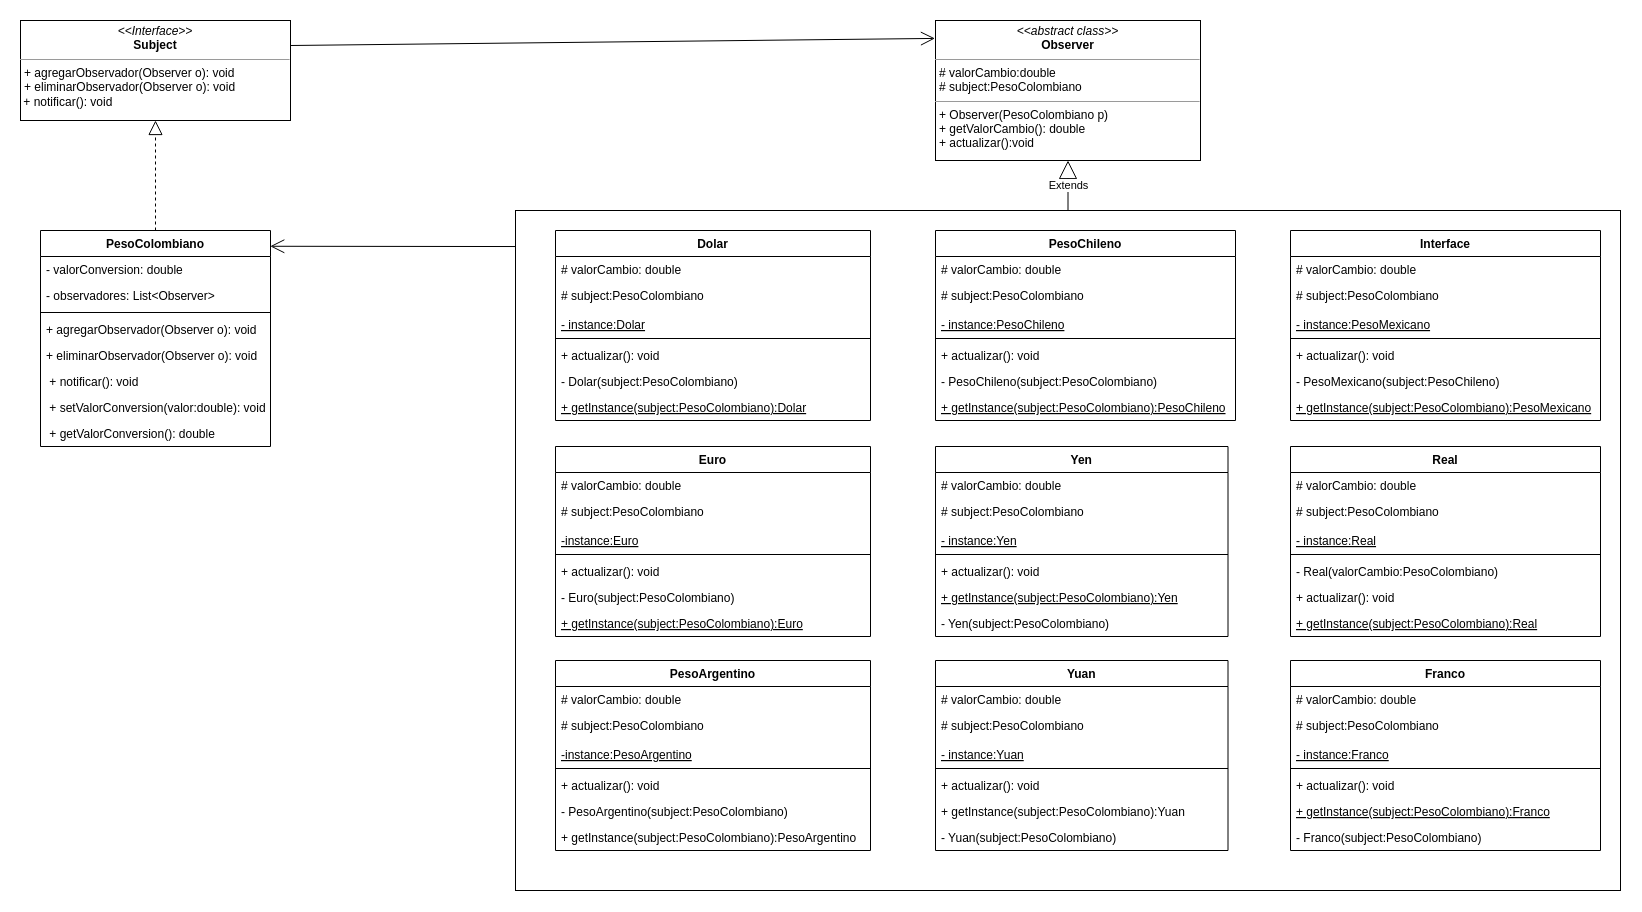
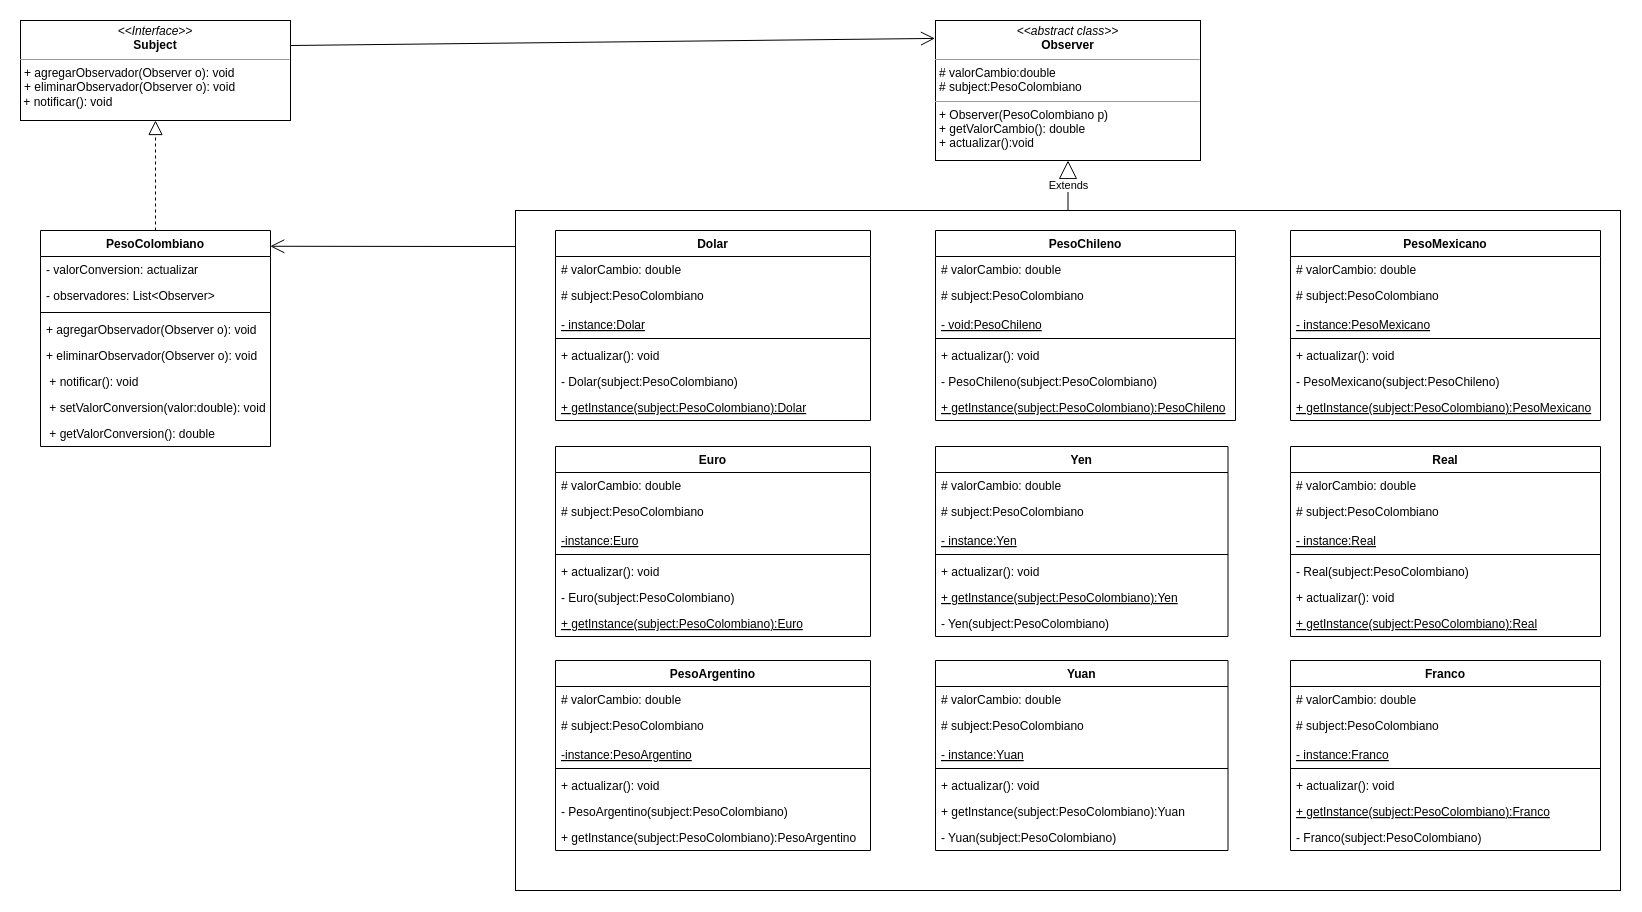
node "Interface": label "Interface" -> "PesoMexicano"
node "- valorConversion: double": label "- valorConversion: double" -> "- valorConversion: actualizar"
node "- instance:PesoChileno": label "- instance:PesoChileno" -> "- void:PesoChileno"
node "- Real(valorCambio:PesoColombiano)": label "- Real(valorCambio:PesoColombiano)" -> "- Real(subject:PesoColombiano)"
